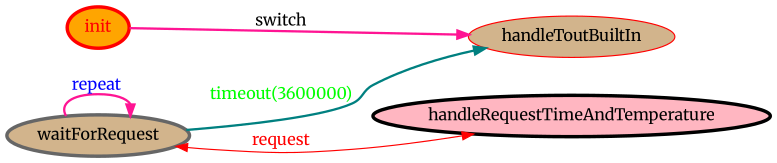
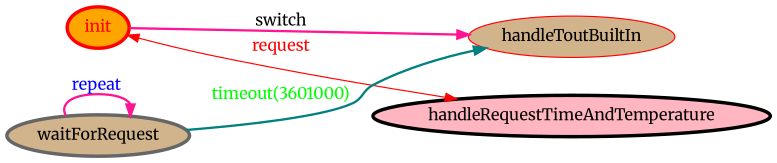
edge "waitForRequest" -> "handleToutBuiltIn": label "timeout(3600000)" -> "timeout(3601000)"
edge "handleRequestTimeAndTemperature" -- "waitForRequest": now "handleRequestTimeAndTemperature" -- "init"
